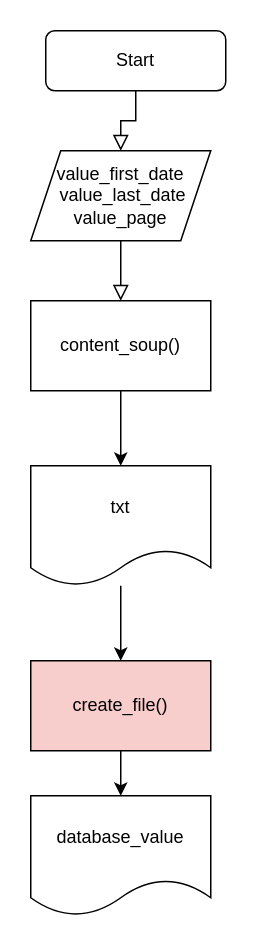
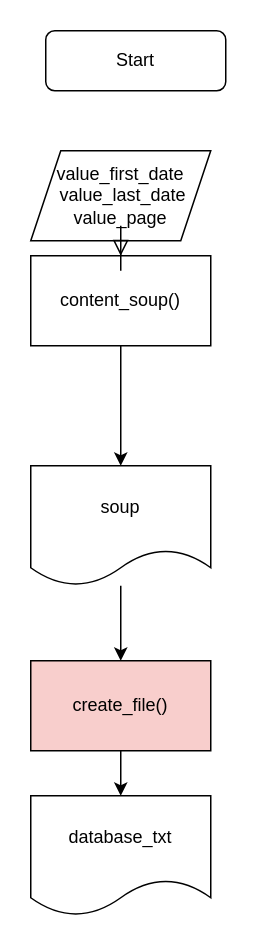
edge "Start" -> "value_first_date value_last_date value_page": removed
node "content_soup()": moved (121, 346) -> (121, 301)
node "txt": label "txt" -> "soup"
node "database_value": label "database_value" -> "database_txt"
